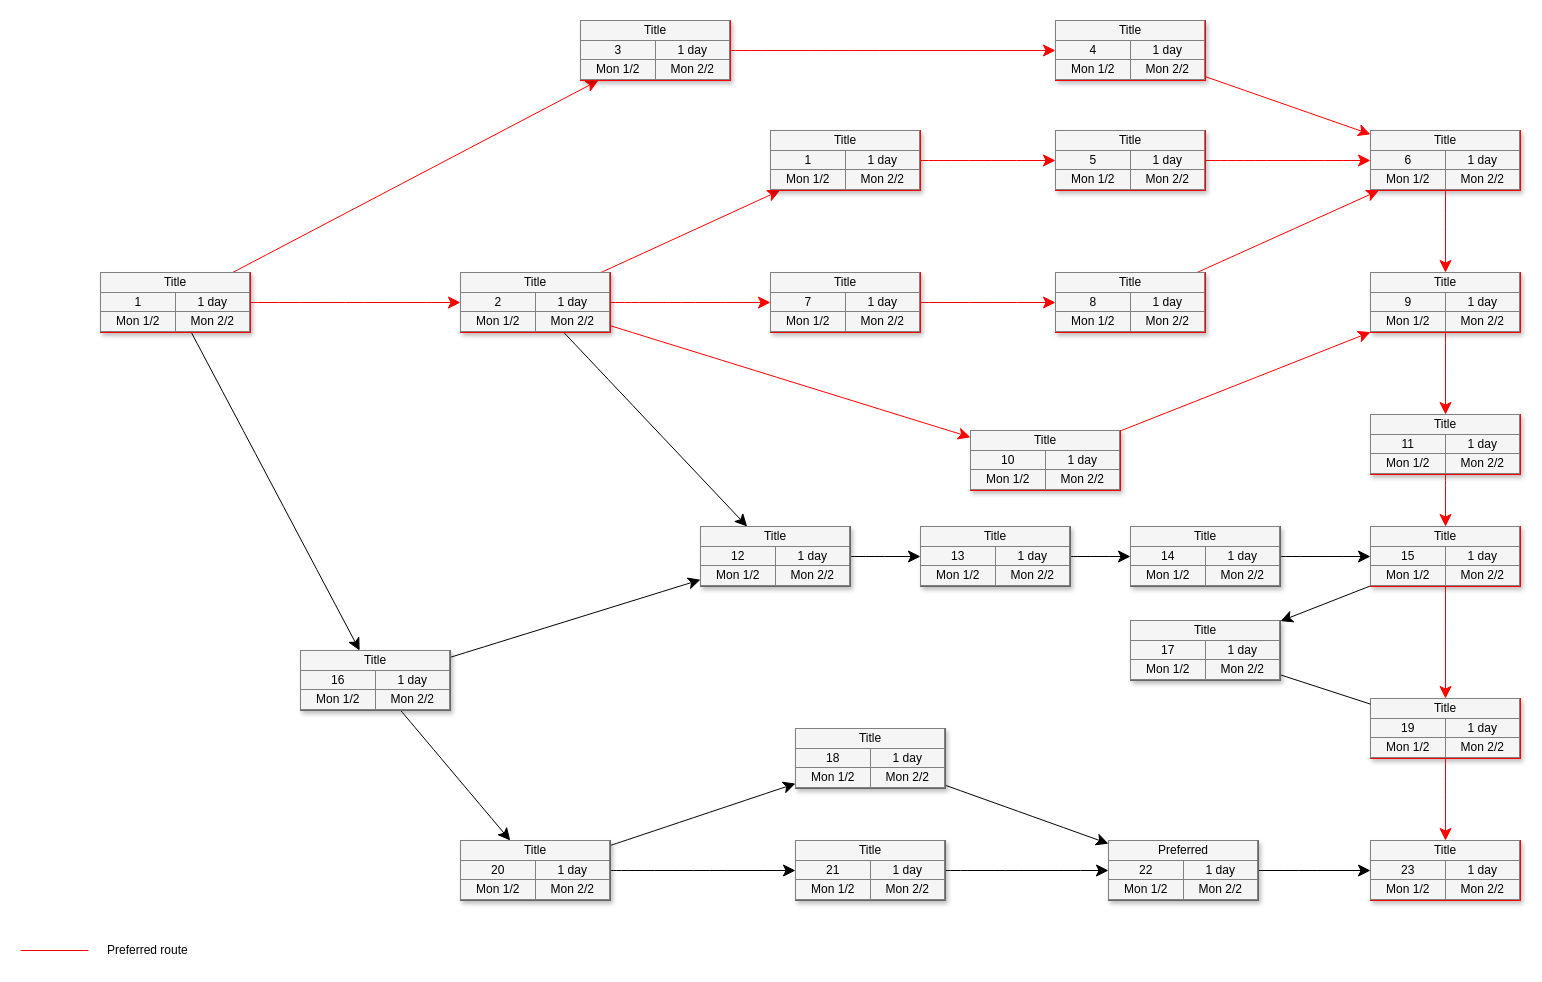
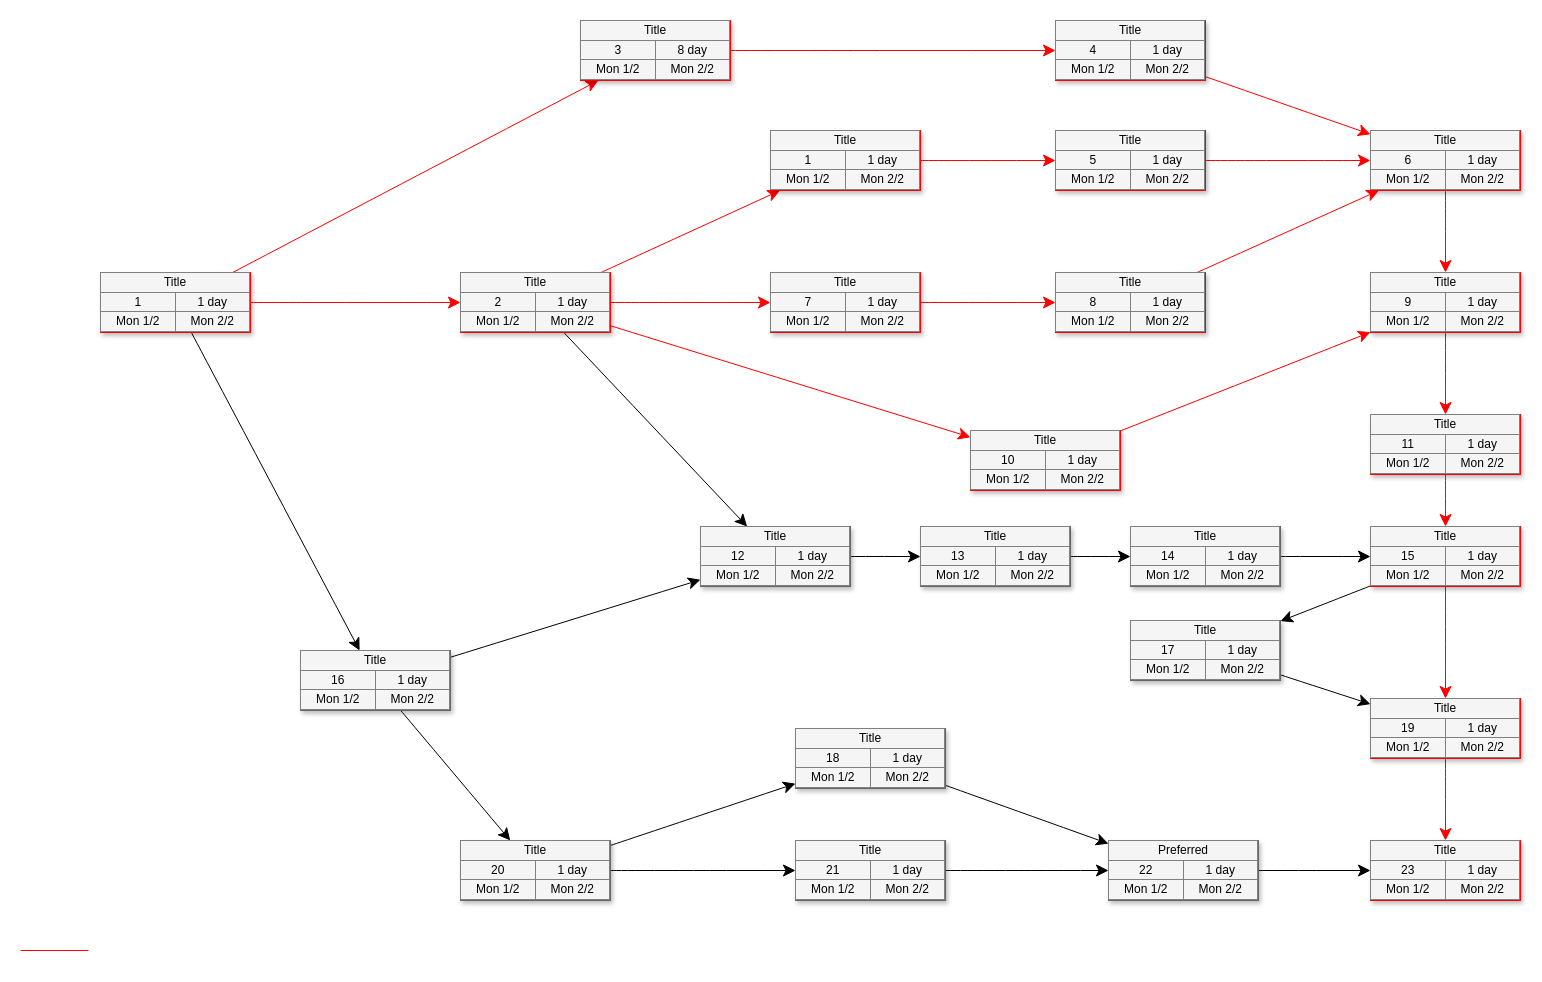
node "Title 3 1 day Mon 1/2 Mon 2/2": label "Title 3 1 day Mon 1/2 Mon 2/2" -> "Title 3 8 day Mon 1/2 Mon 2/2"
edge "Title 17 1 day Mon 1/2 Mon 2/2" -- "Title 19 1 day Mon 1/2 Mon 2/2": arrowhead none -> classic
node "Preferred route": removed
